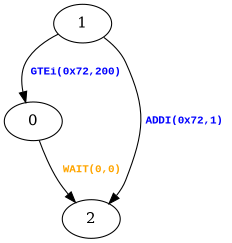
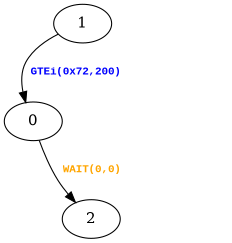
edge "1" -> "2": removed, label "ADDI(0x72,1)"
